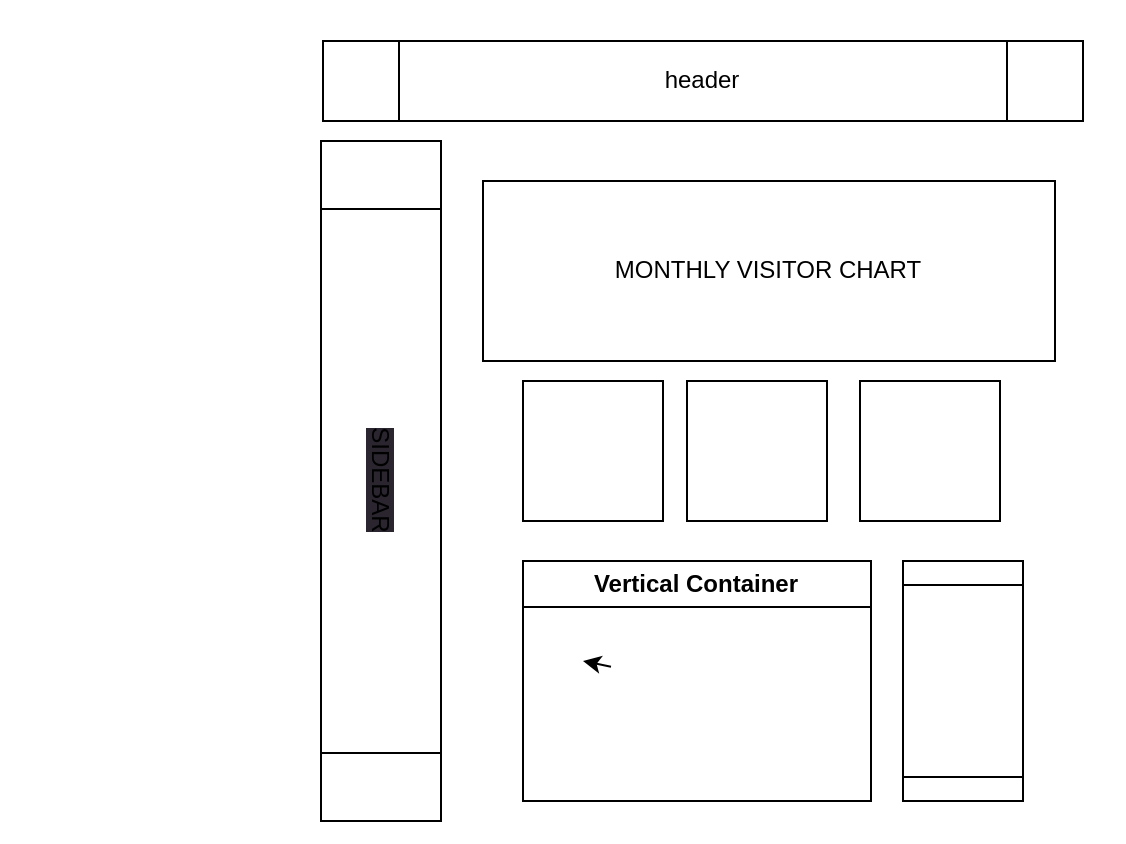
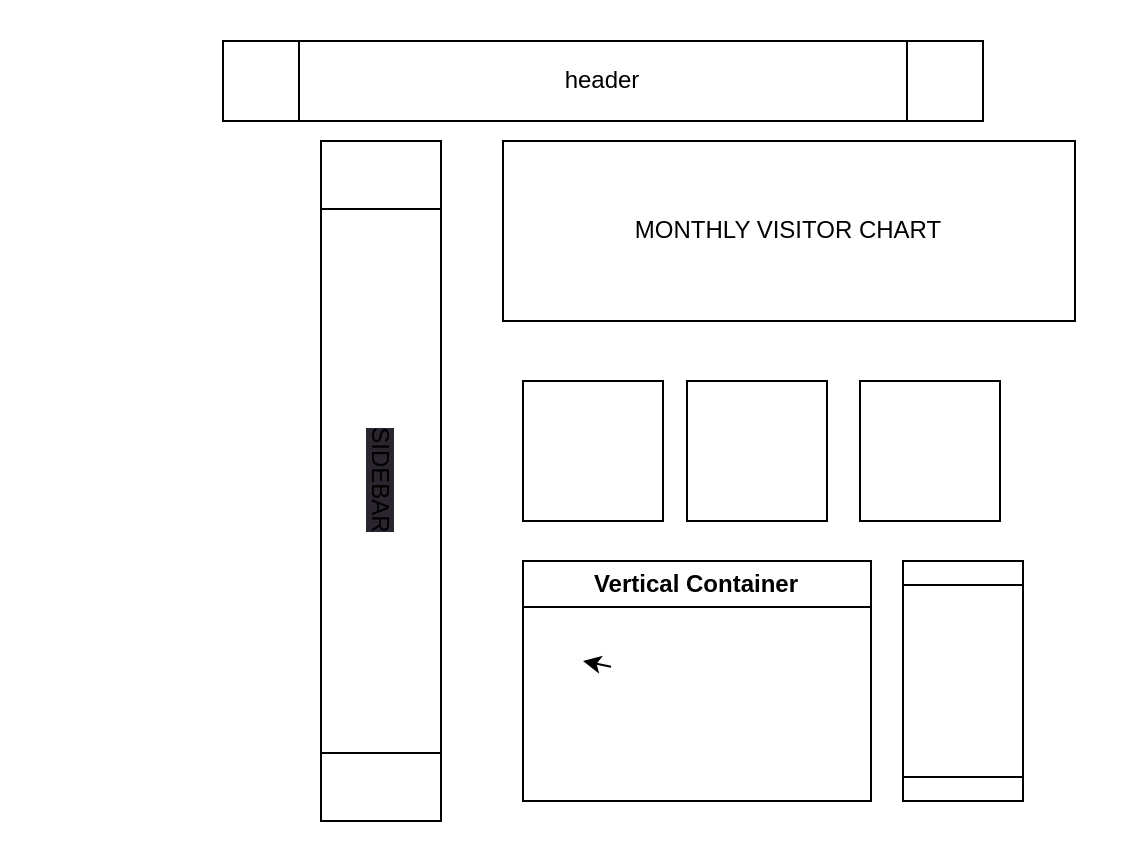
node "header": moved (703, 81) -> (603, 81)
node "MONTHLY VISITOR CHART": moved (769, 271) -> (789, 231)
